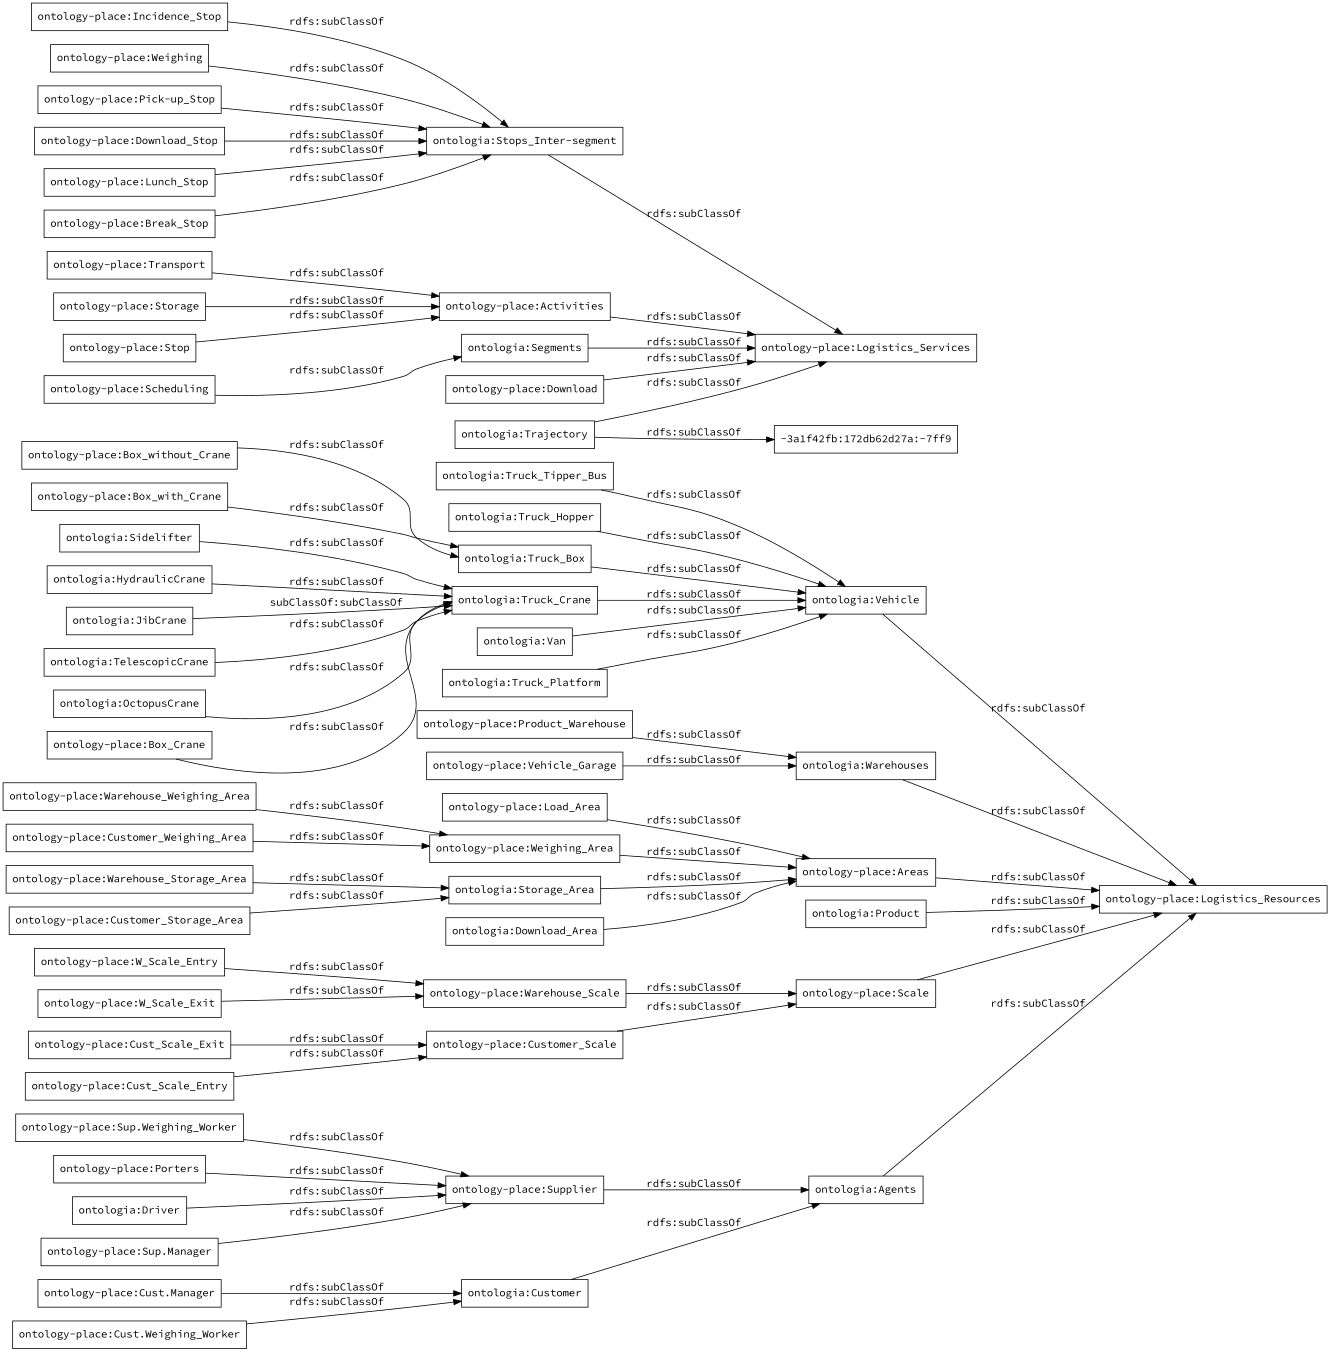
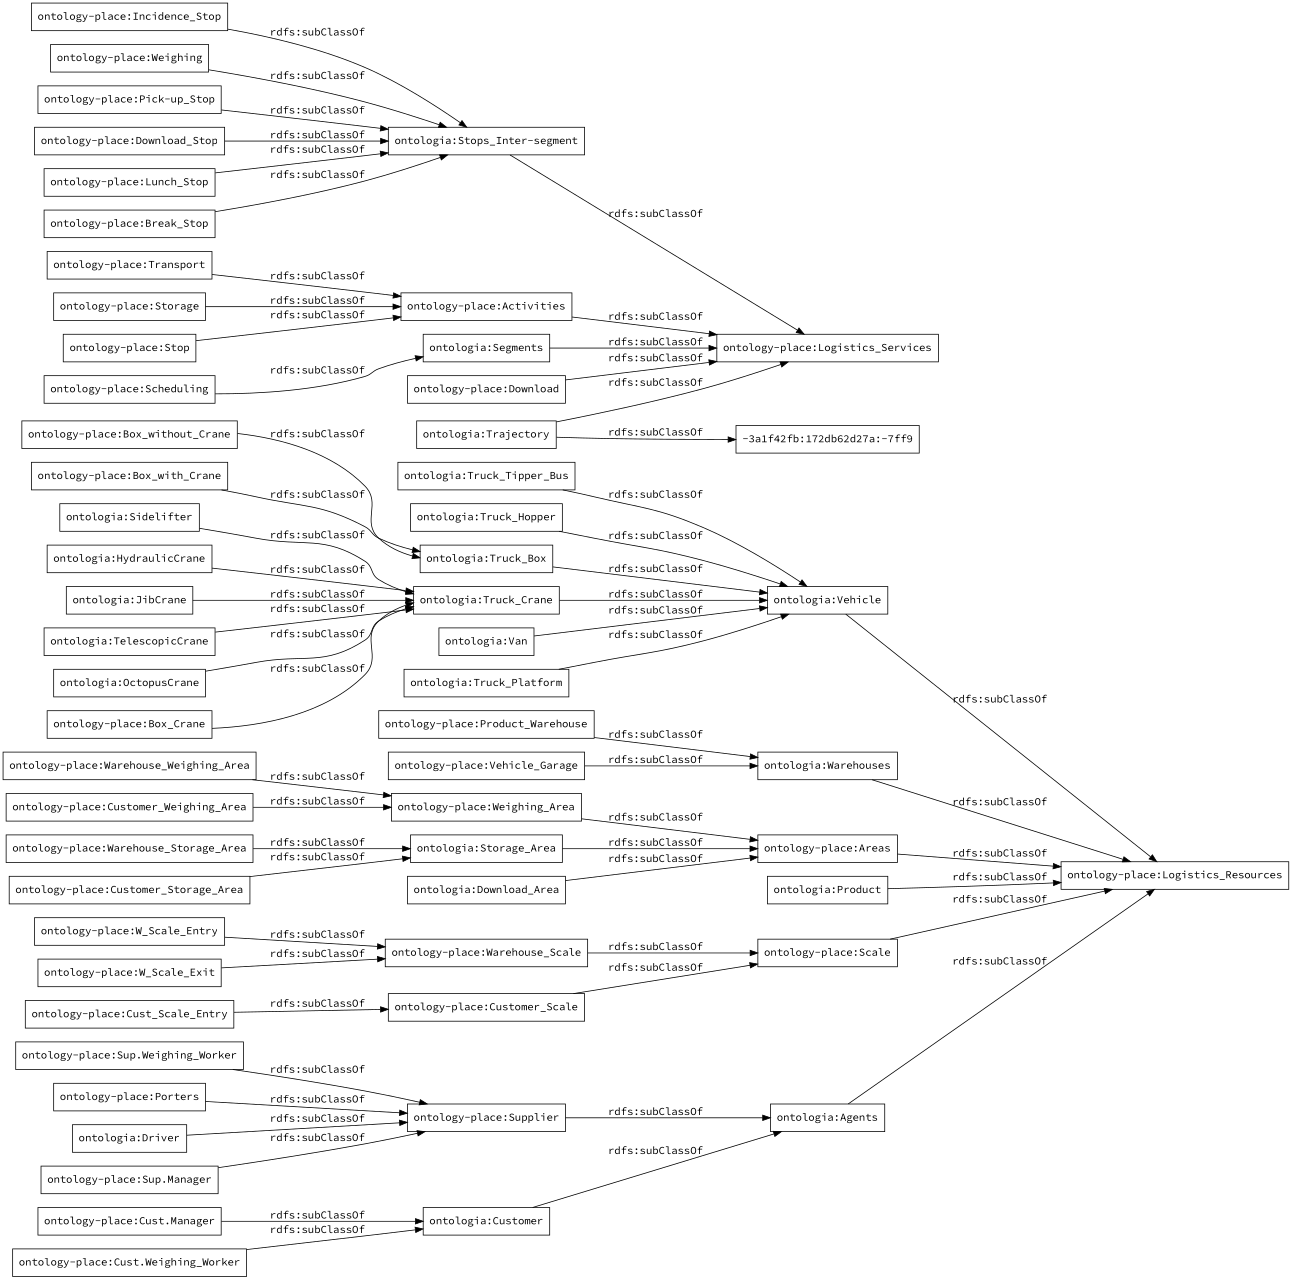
edge "ontologia:JibCrane" -> "ontologia:Truck_Crane": label "subClassOf:subClassOf" -> "rdfs:subClassOf"
node "ontology-place:Load_Area": removed
node "ontology-place:Cust_Scale_Exit": removed
